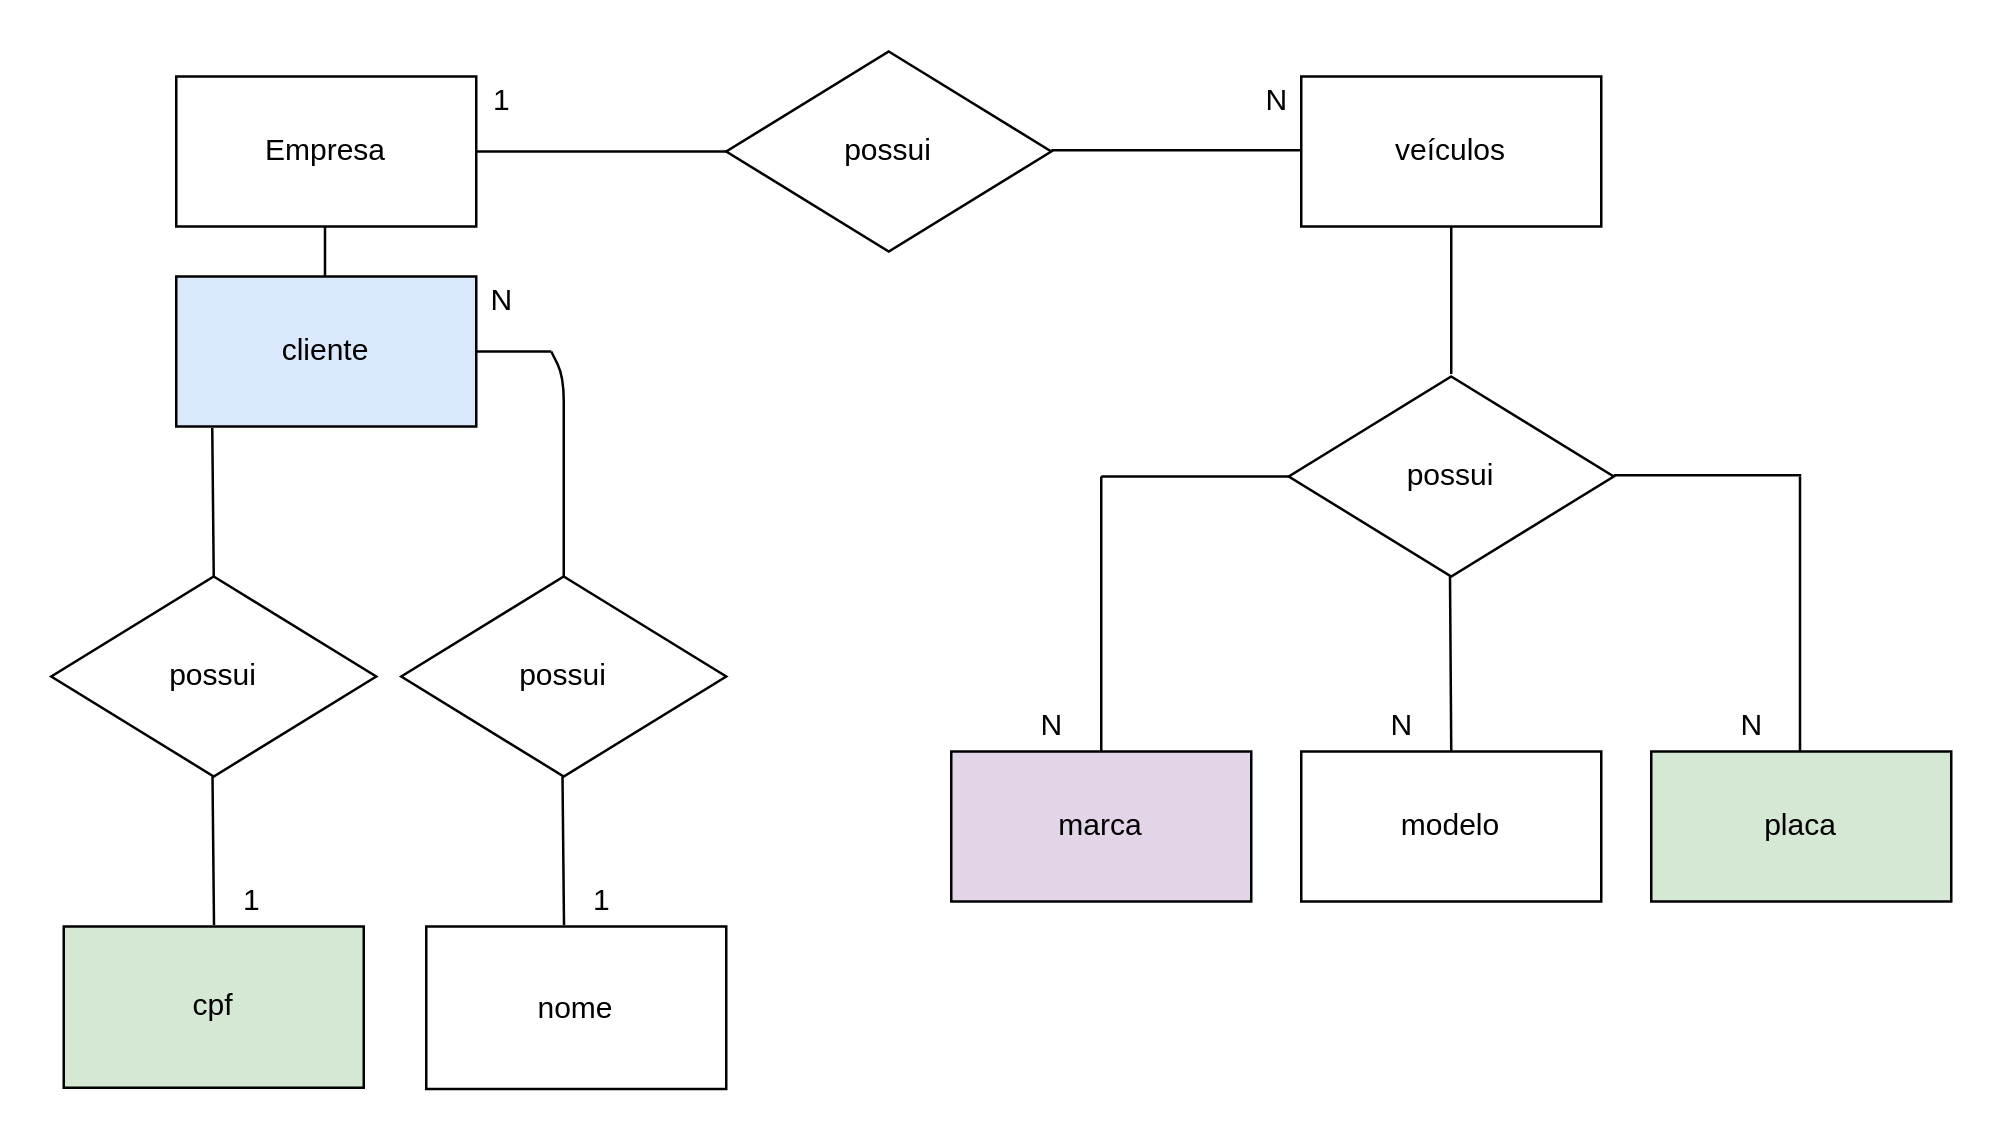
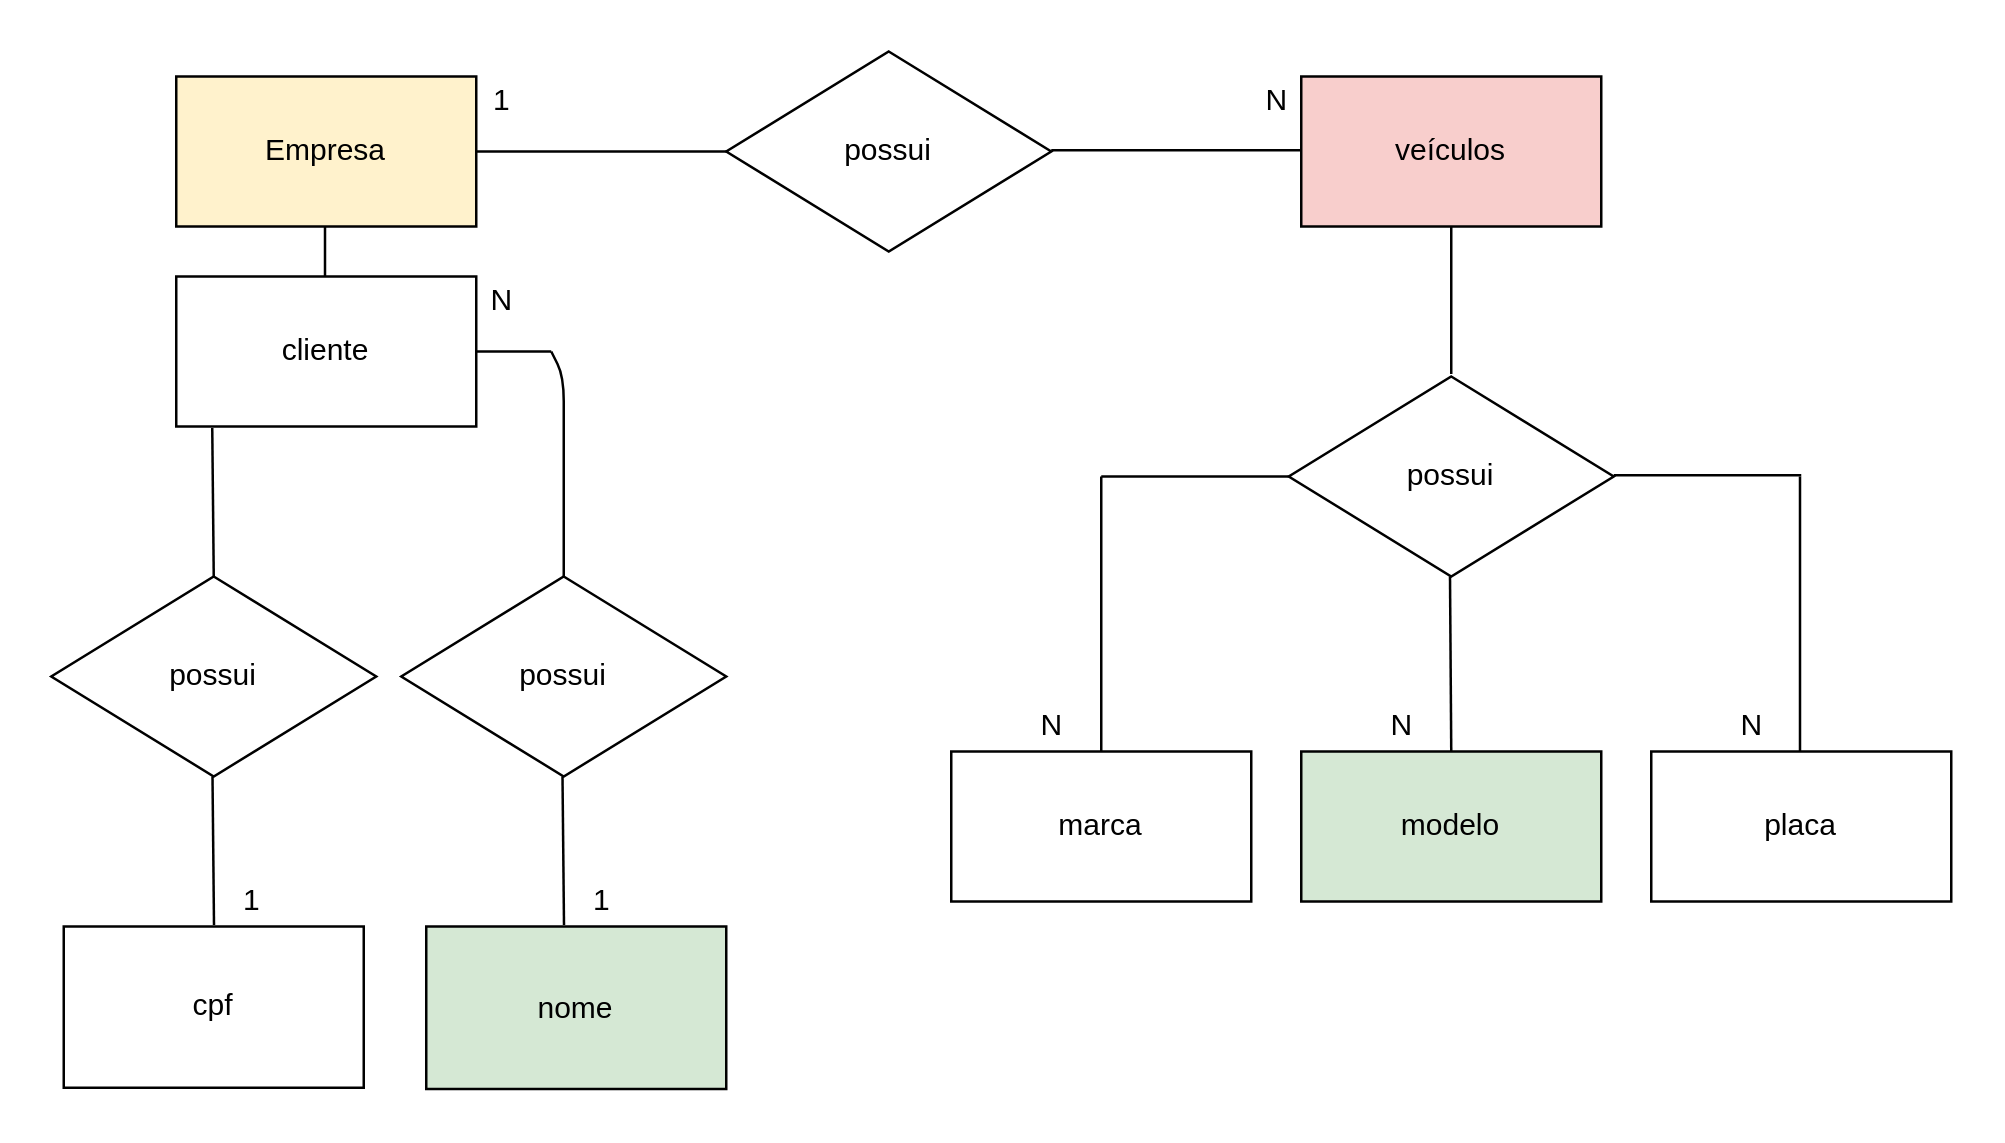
node "Empresa": fillcolor #ffffff -> #fff2cc
node "veículos": fillcolor #ffffff -> #f8cecc
node "cliente": fillcolor #dae8fc -> #ffffff
node "marca": fillcolor #e1d5e7 -> #ffffff
node "modelo": fillcolor #ffffff -> #d5e8d4
node "placa": fillcolor #d5e8d4 -> #ffffff
node "cpf": fillcolor #d5e8d4 -> #ffffff
node "nome": fillcolor #ffffff -> #d5e8d4
